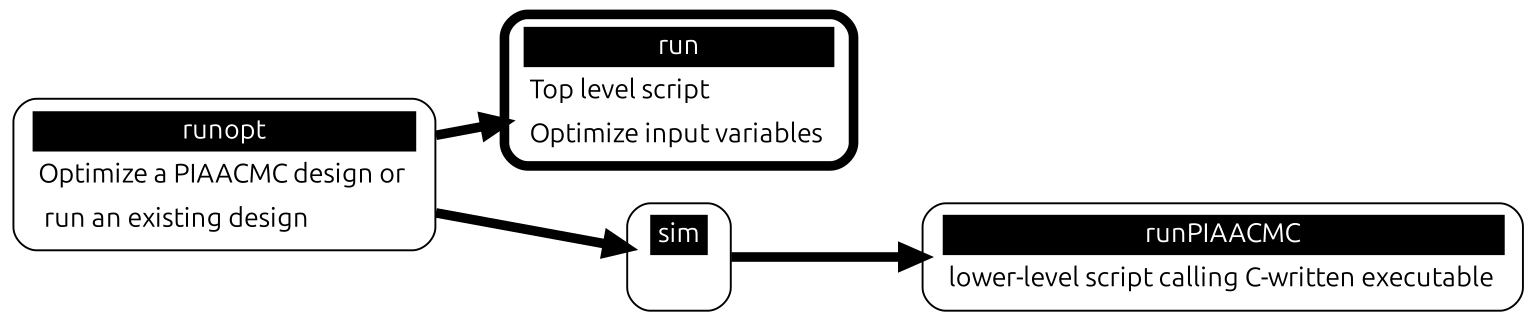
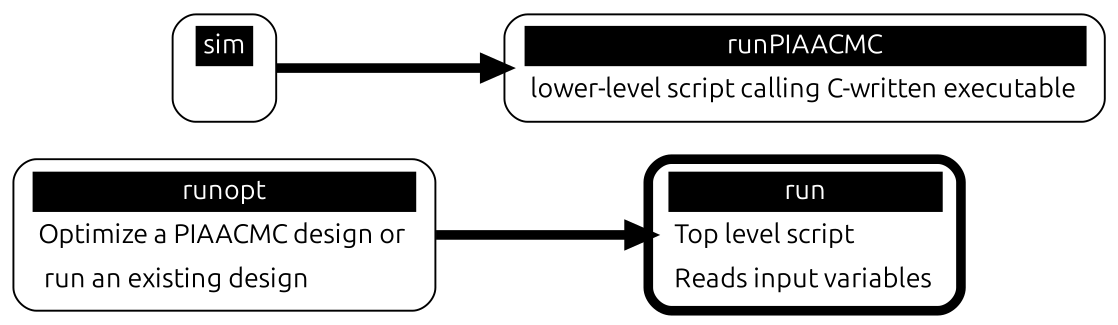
node "run": text "Optimize input variables" -> "Reads input variables"
edge "runopt" -> "sim": removed
